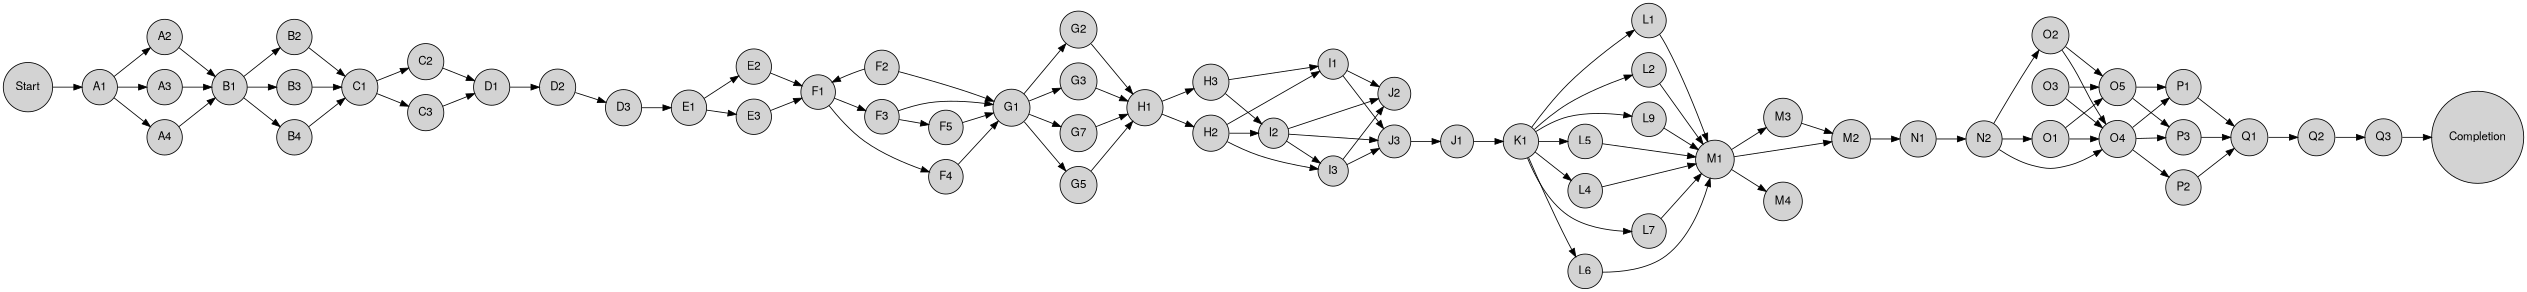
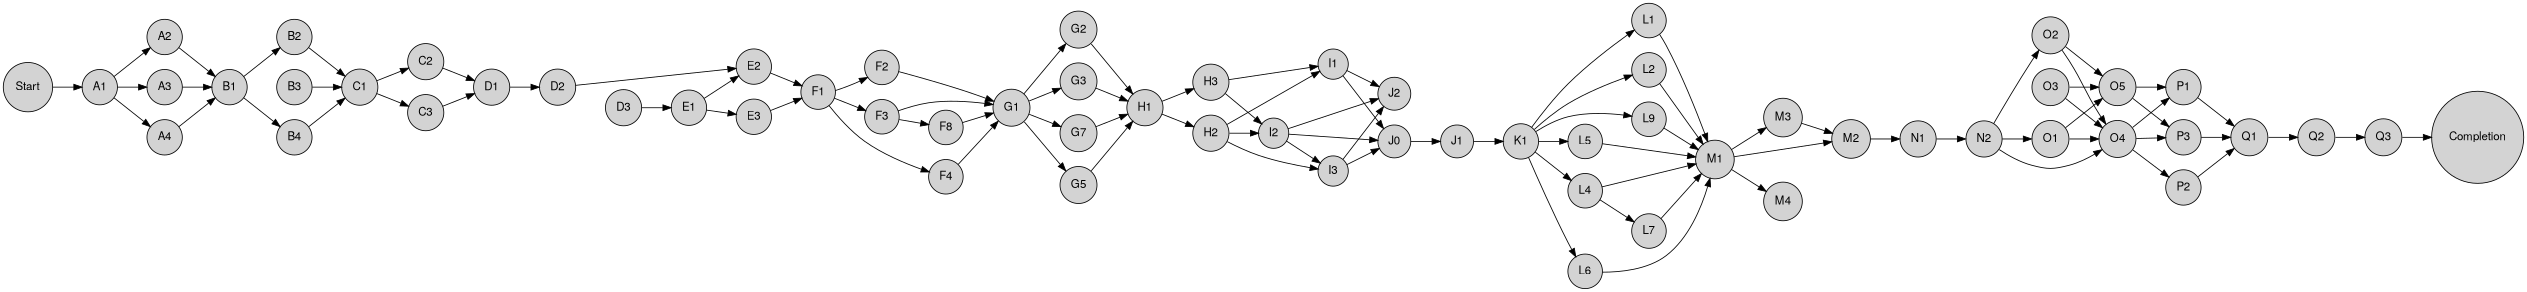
edge "F2" -> "F1": reversed
edge "B1" -> "B3": removed
edge "D2" -> "D3": now "D2" -> "E2"
node "F5": label "F5" -> "F8"
node "J3": label "J3" -> "J0"
edge "K1" -> "L7": now "L4" -> "L7"
